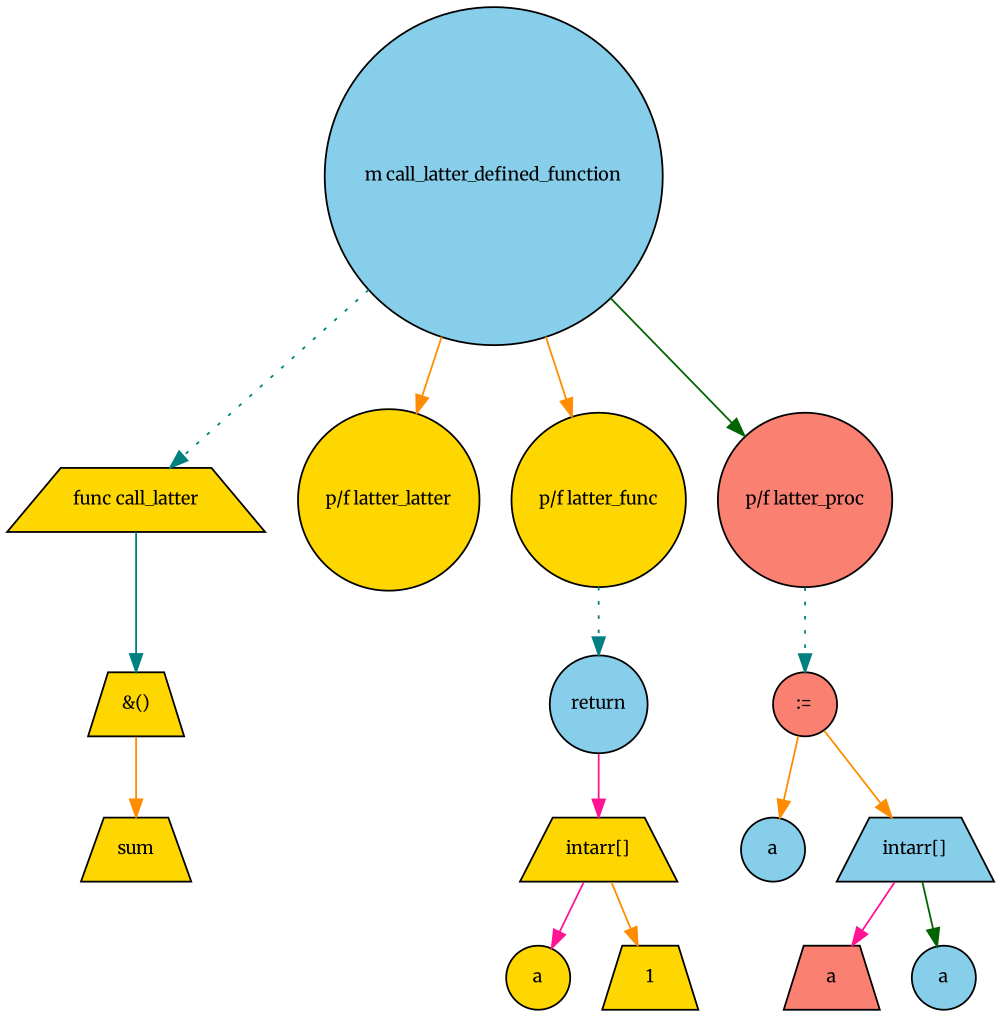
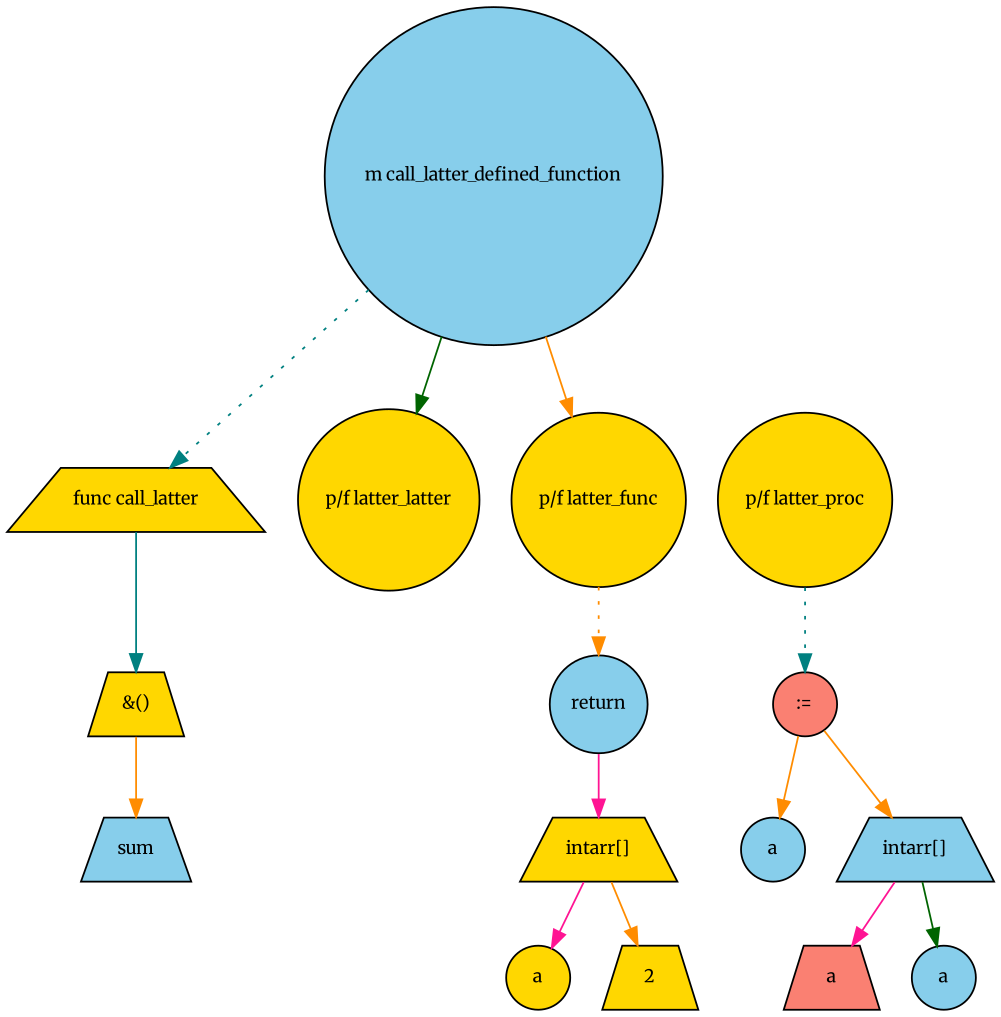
edge "m call_latter_defined_function" -> "p/f latter_proc": removed
edge "m call_latter_defined_function" -> "p/f latter_latter": color darkorange -> darkgreen
node "p/f latter_proc": fillcolor salmon -> gold
edge "p/f latter_func" -> "return": color teal -> darkorange
node "sum": fillcolor gold -> skyblue
node "1": label "1" -> "2"
